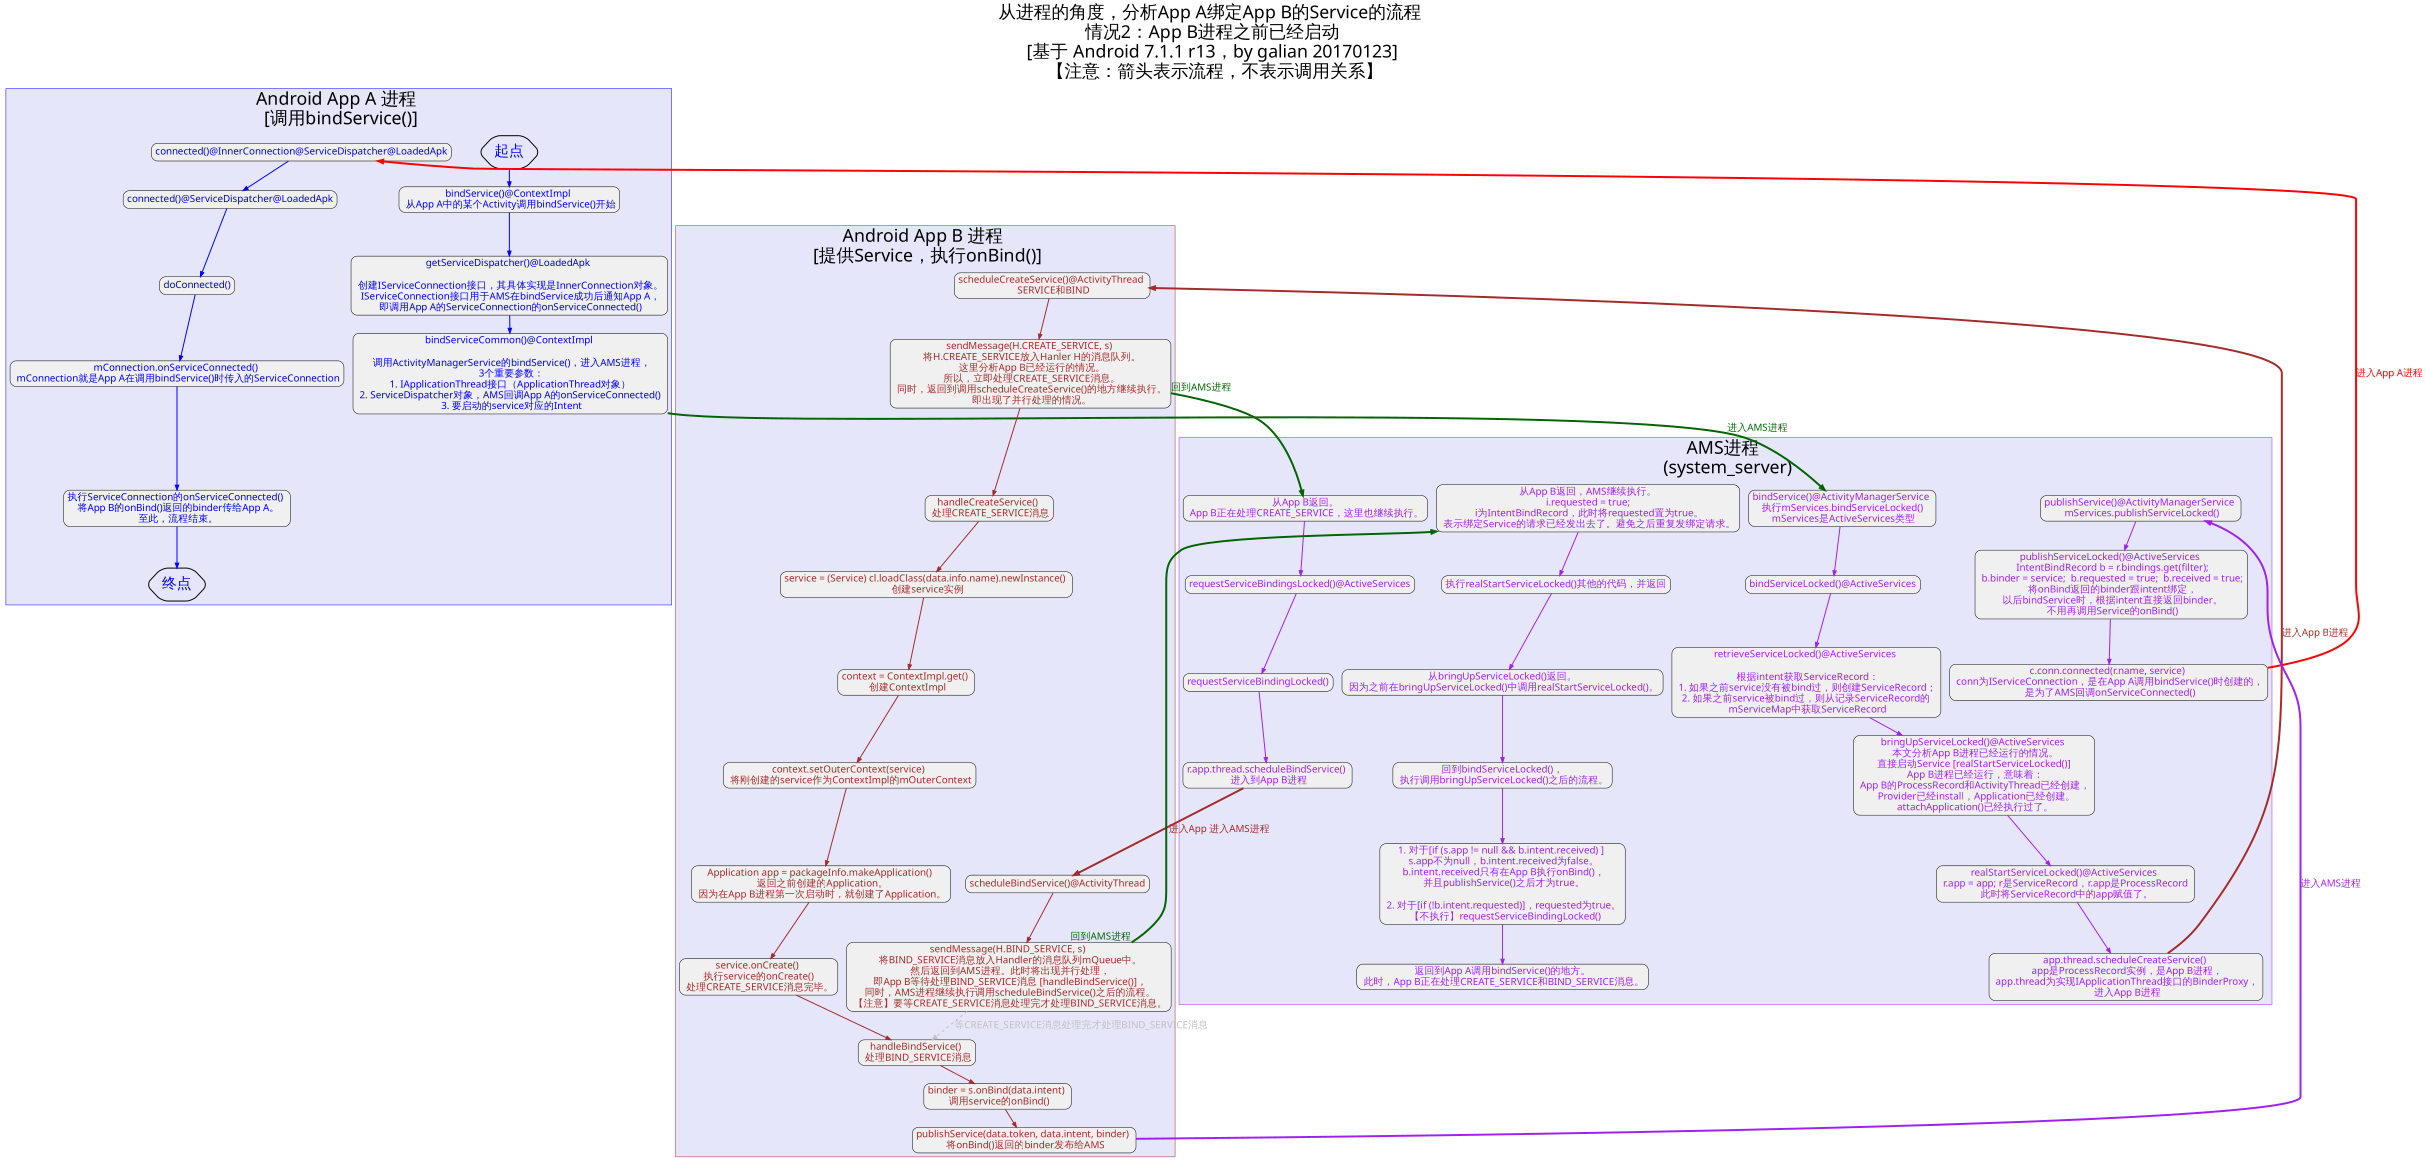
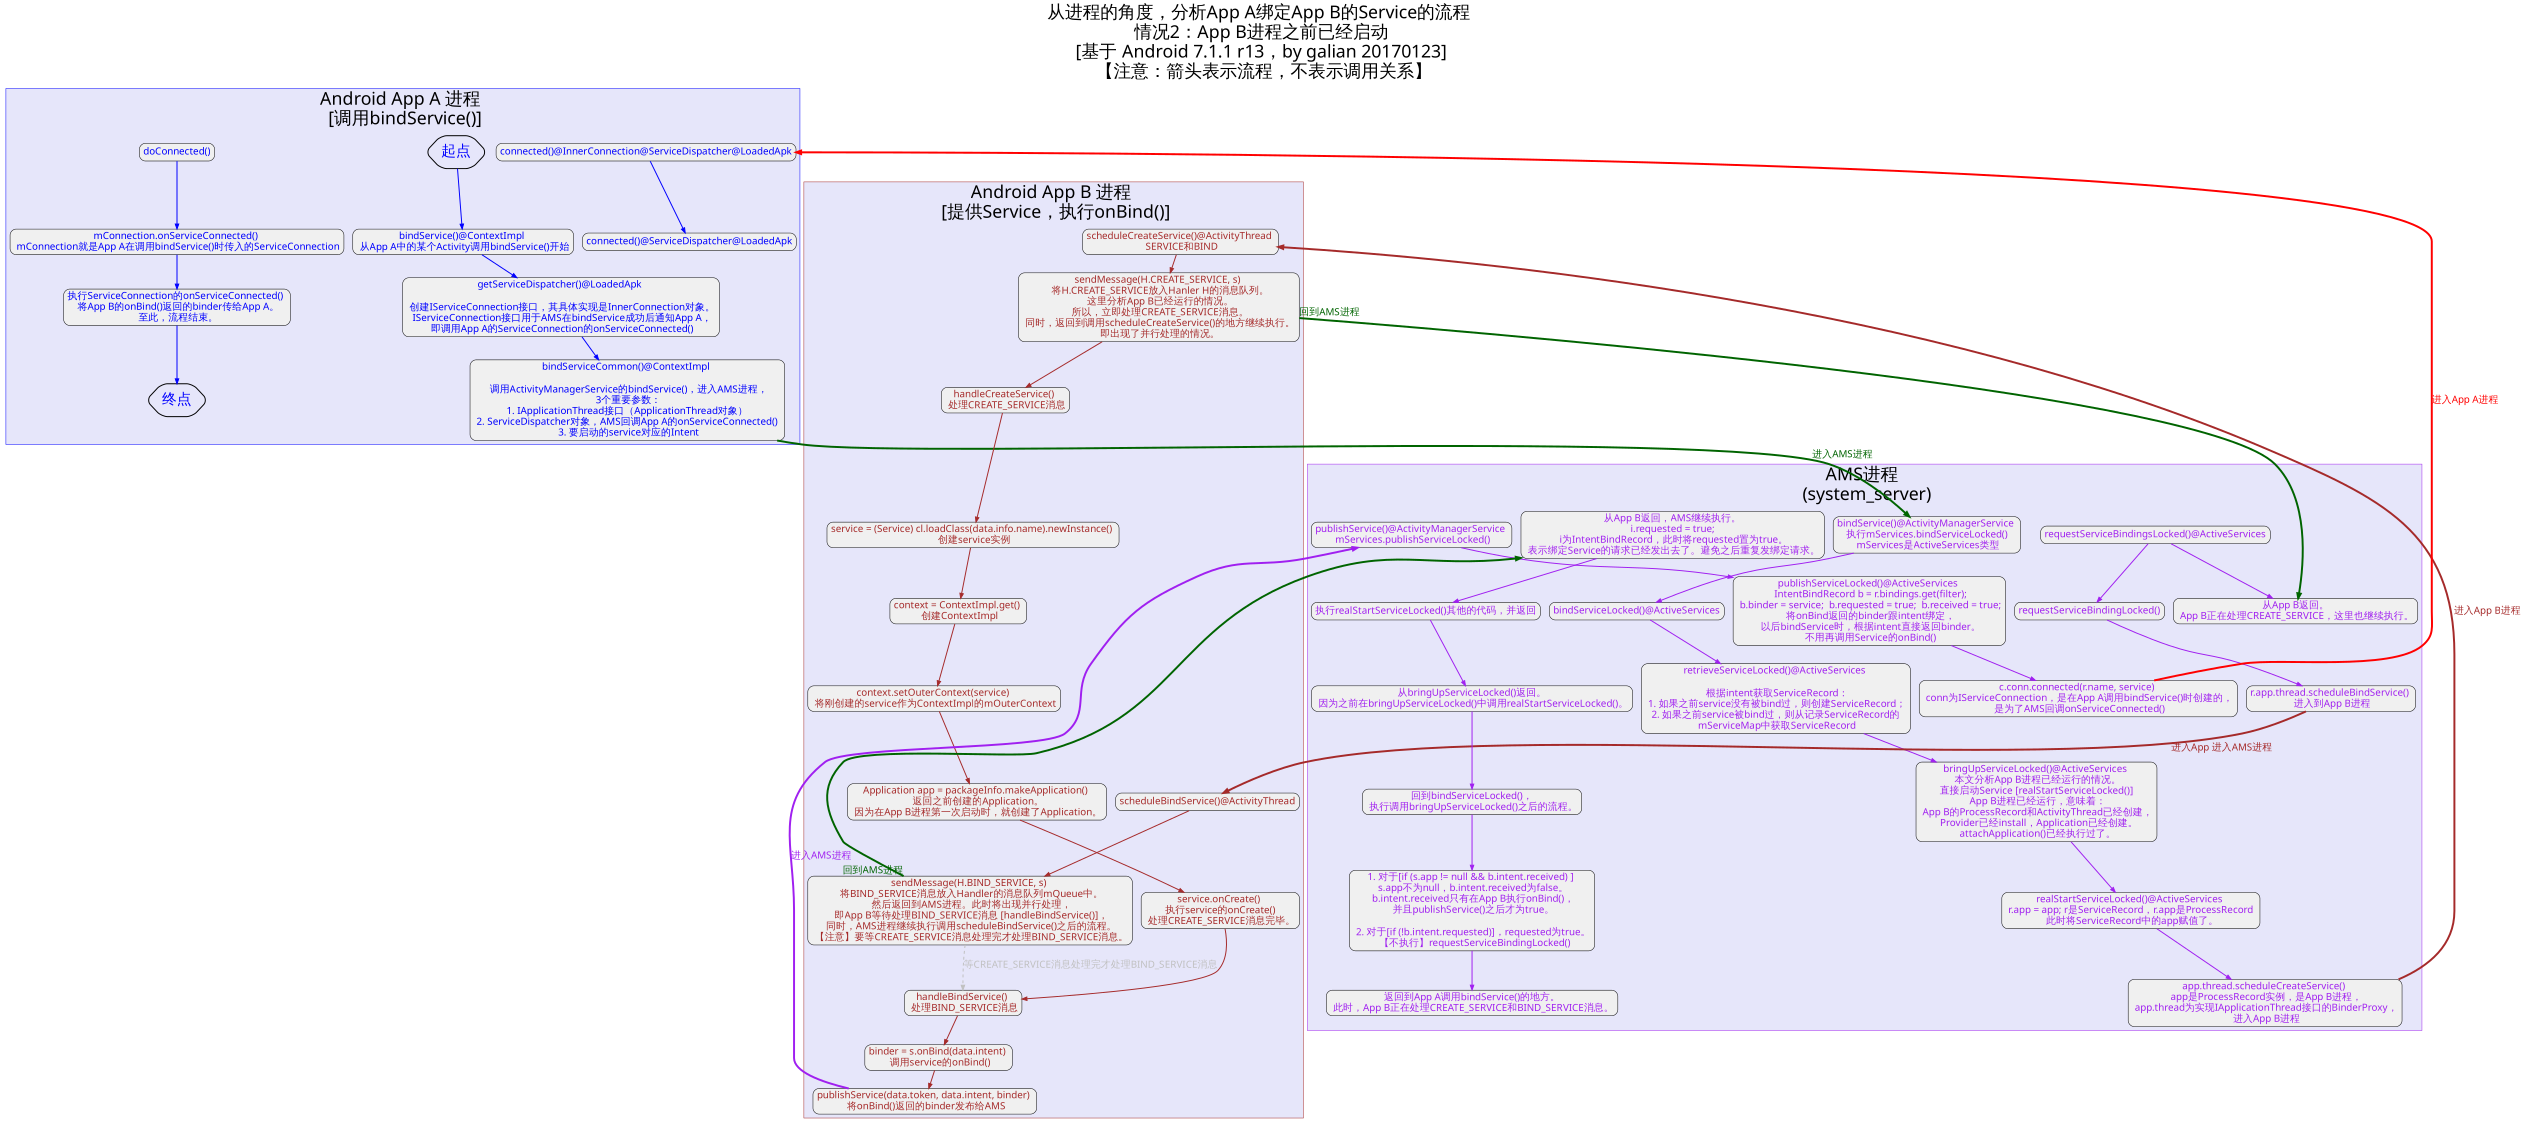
edge "connected()@ServiceDispatcher@LoadedApk" -> "doConnected()": removed
edge "从App B返回。 App B正在处理CREATE_SERVICE，这里也继续执行。" -> "requestServiceBindingsLocked()@ActiveServices": reversed
